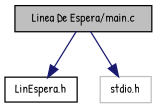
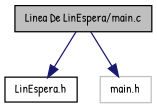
node "Linea De Espera/main.c": label "Linea De Espera/main.c" -> "Linea De LinEspera/main.c"
node "stdio.h": label "stdio.h" -> "main.h"
